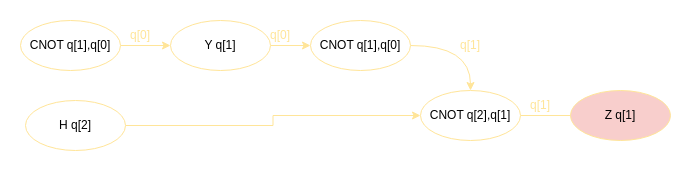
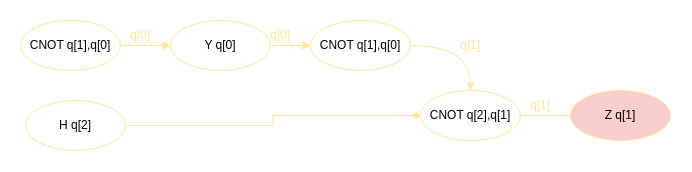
node "Y q[1]": label "Y q[1]" -> "Y q[0]"
edge "H q[2]" -> "CNOT q[2],q[1]": arrowhead classic -> diamond
